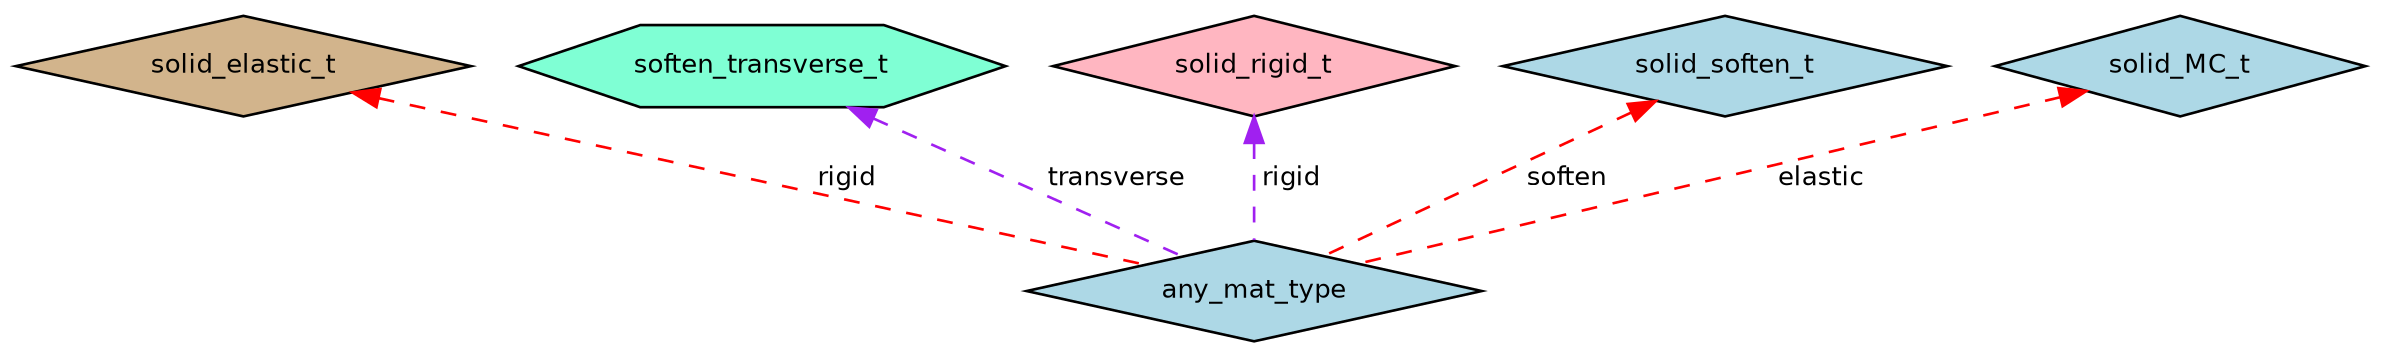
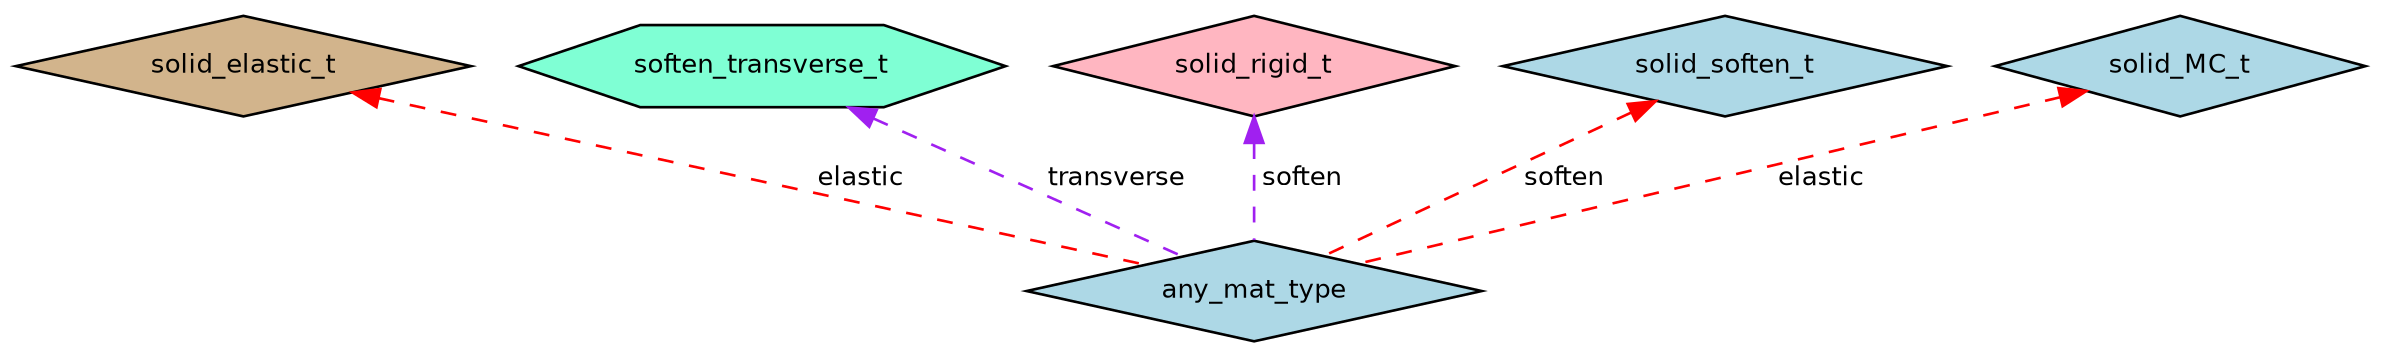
edge "any_mat_type" -> "solid_elastic_t": label " rigid" -> " elastic"
edge "any_mat_type" -> "solid_rigid_t": label " rigid" -> " soften"
